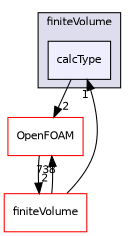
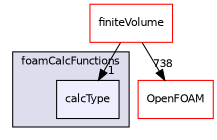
cluster "finiteVolume": label "finiteVolume" -> "foamCalcFunctions"
edge "calcType" -> "OpenFOAM": removed
edge "OpenFOAM" -> "finiteVolume": removed
